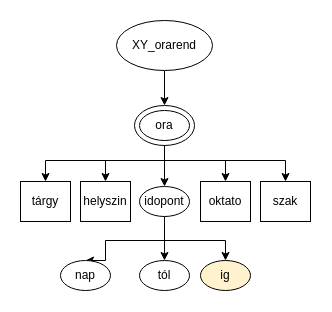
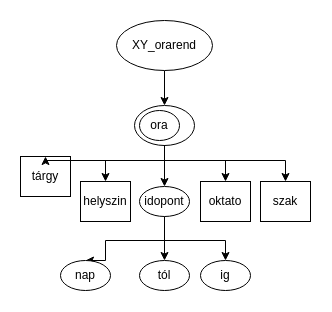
node "ora": size 50x30 -> 40x30
node "tárgy": moved (46, 202) -> (46, 177)
node "ig": fillcolor #fff2cc -> #ffffff
